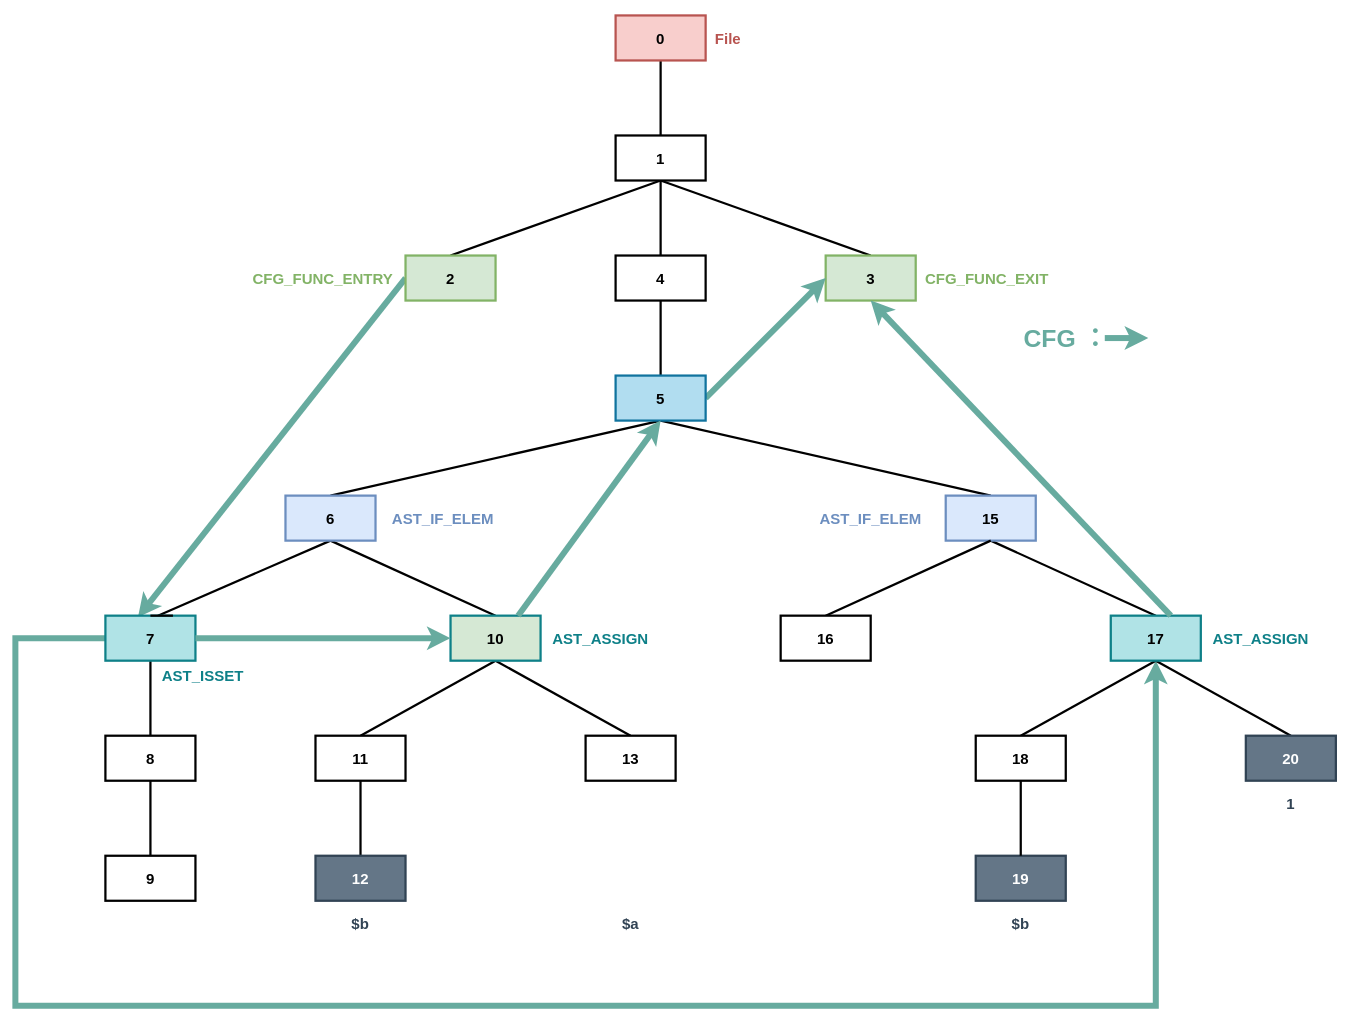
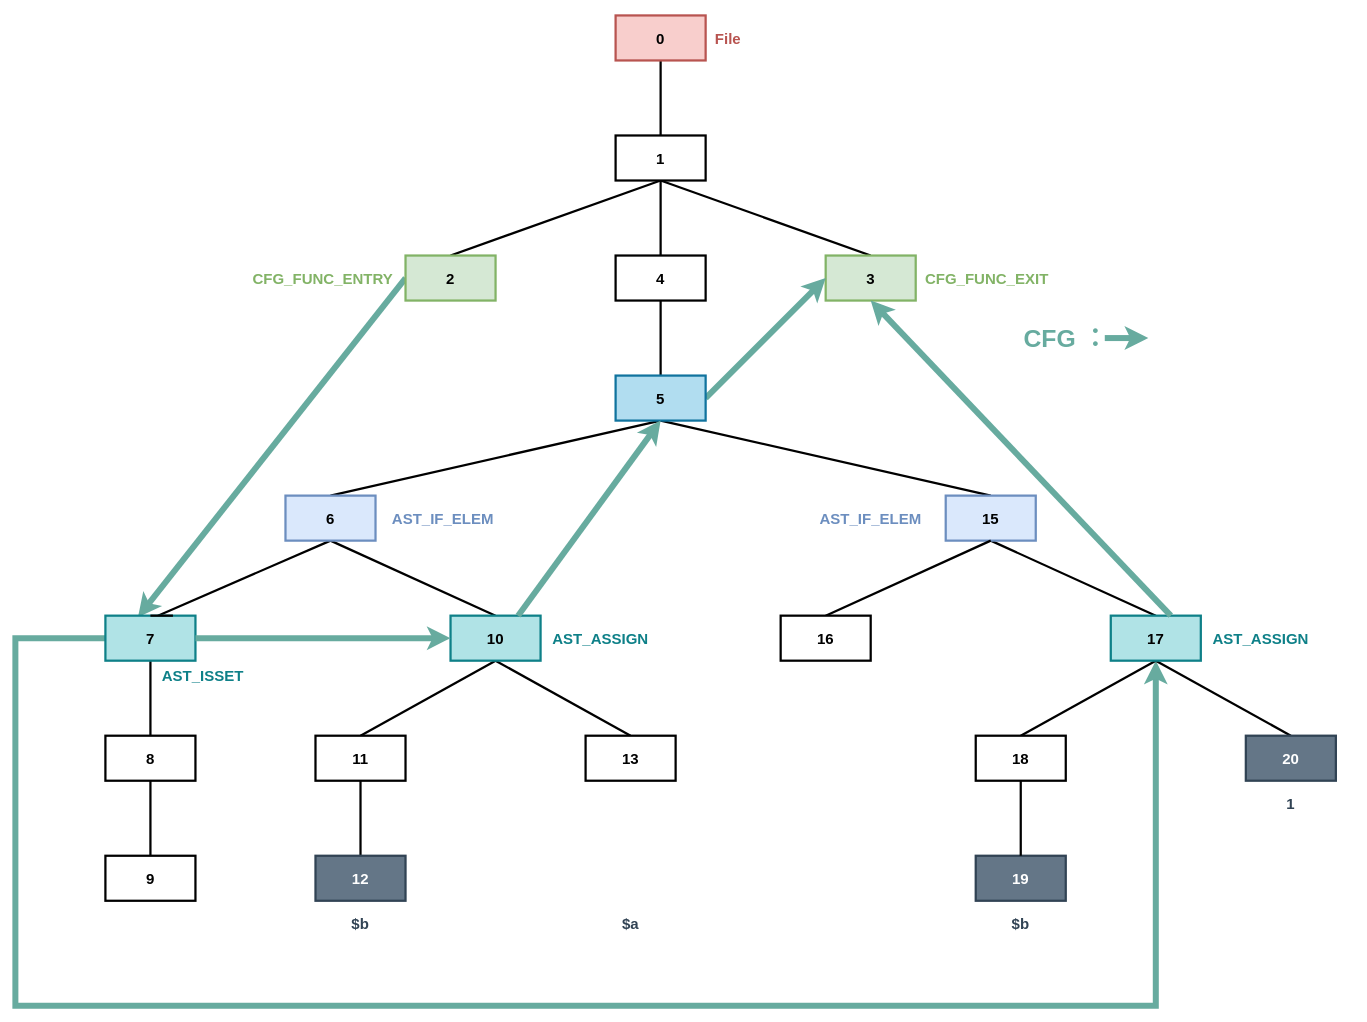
node "10": fillcolor #d5e8d4 -> #b0e3e6
